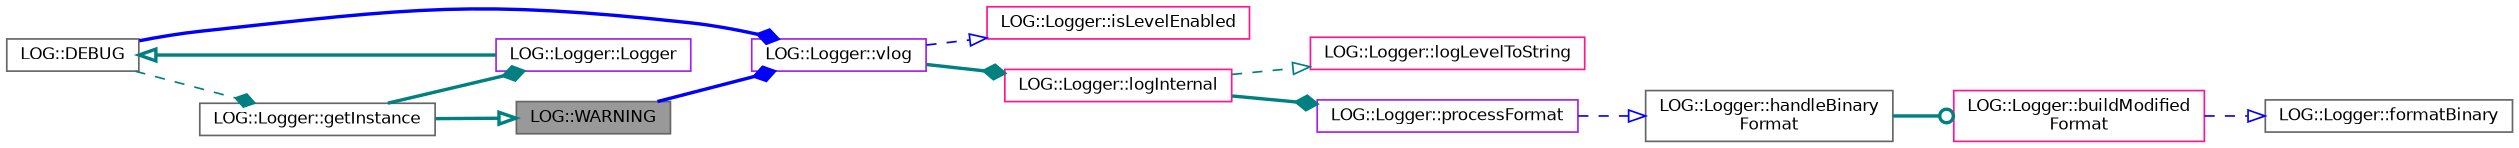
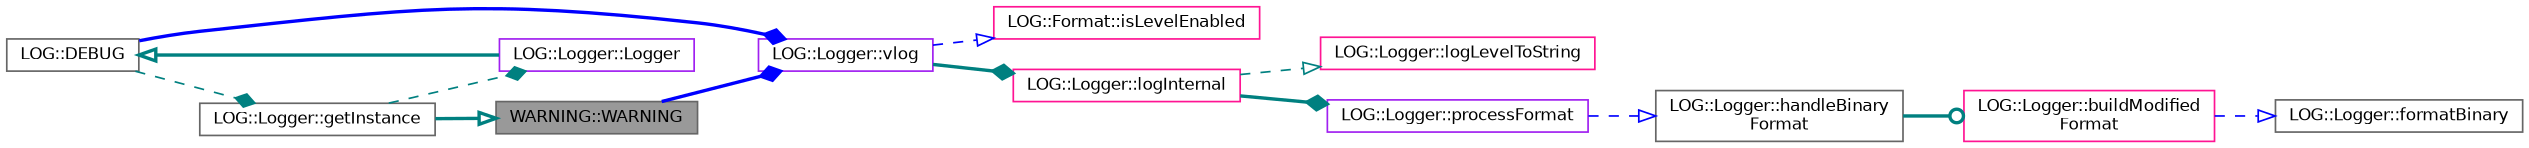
node "LOG::Logger::isLevelEnabled": label "LOG::Logger::isLevelEnabled" -> "LOG::Format::isLevelEnabled"
edge "LOG::Logger::getInstance" -> "LOG::Logger::Logger": style bold -> dashed
node "LOG::WARNING": label "LOG::WARNING" -> "WARNING::WARNING"
